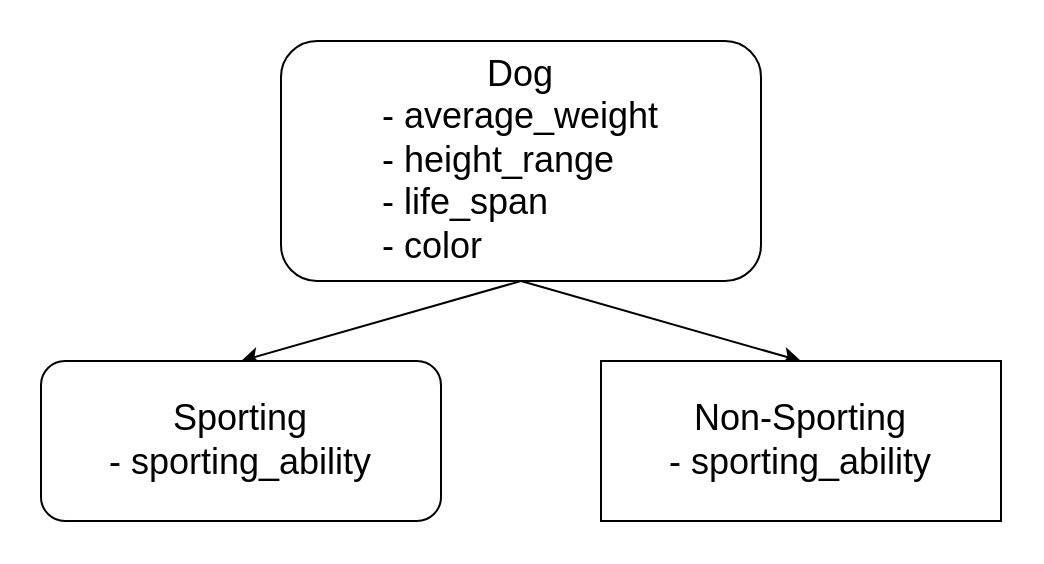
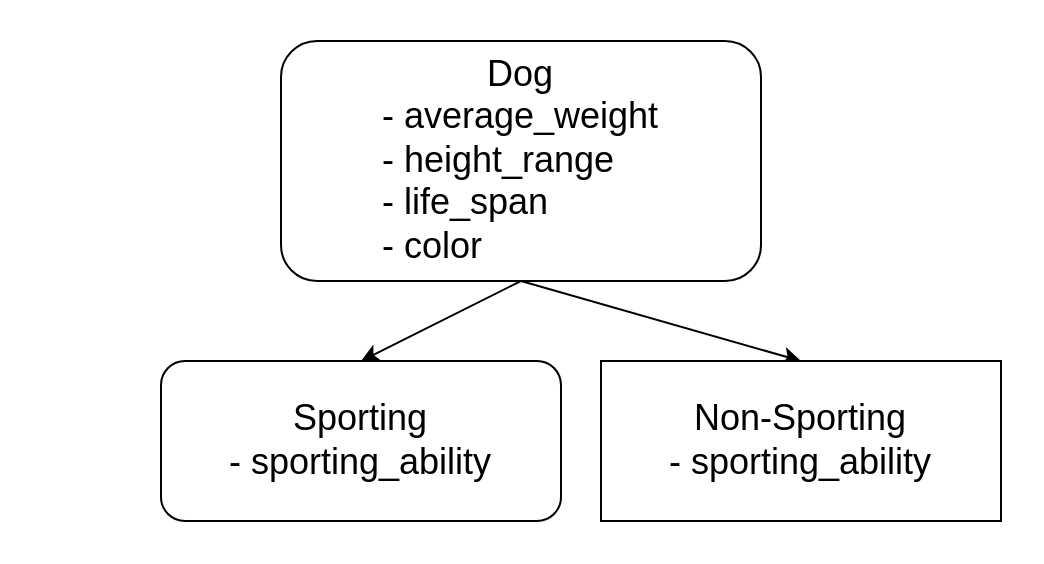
node "Sporting - sporting_ability": moved (241, 441) -> (361, 441)
